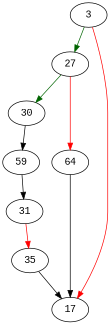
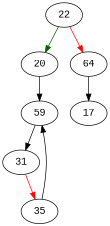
node "3": removed
node "27": label "27" -> "22"
node "30": label "30" -> "20"
edge "35" -> "17": now "35" -> "59"
